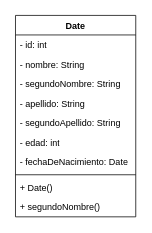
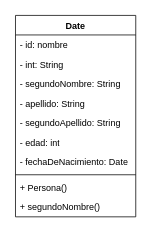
node "- id: int": label "- id: int" -> "- id: nombre"
node "- nombre: String": label "- nombre: String" -> "- int: String"
node "+ Date()": label "+ Date()" -> "+ Persona()"
